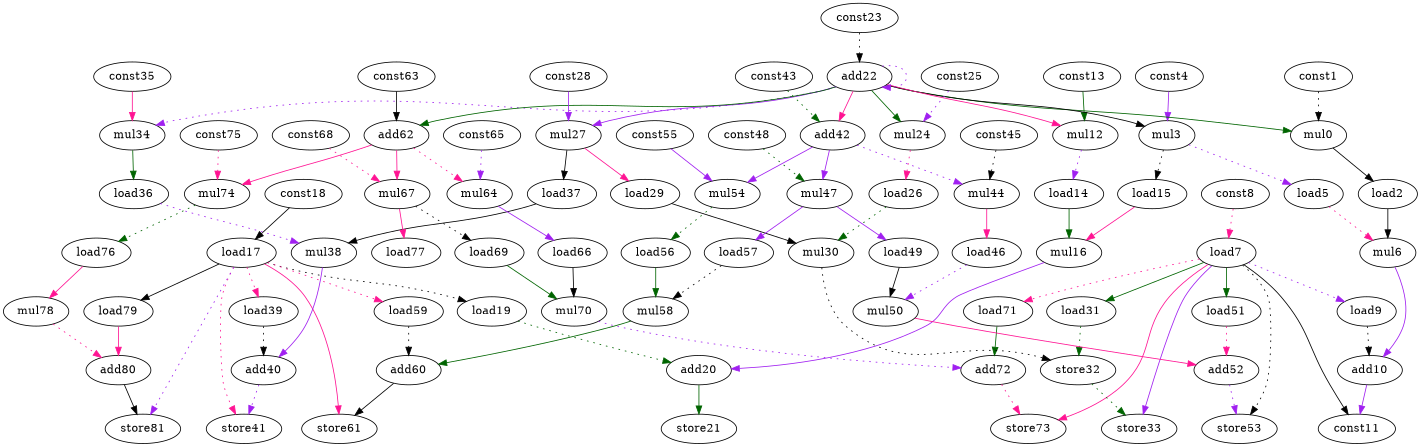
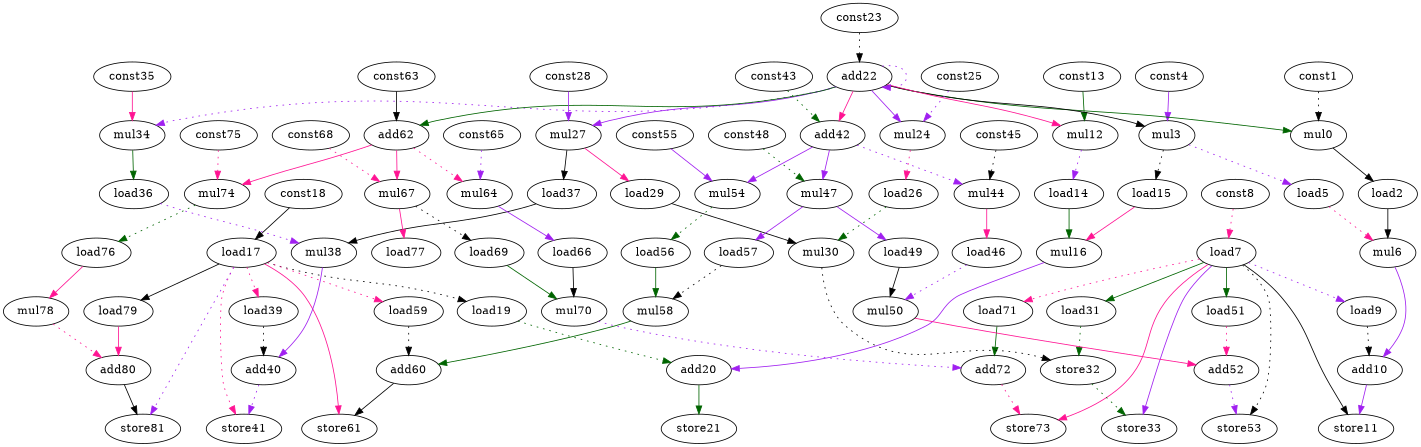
edge "add22" -> "mul24": color darkgreen -> purple
node "const11": label "const11" -> "store11"
